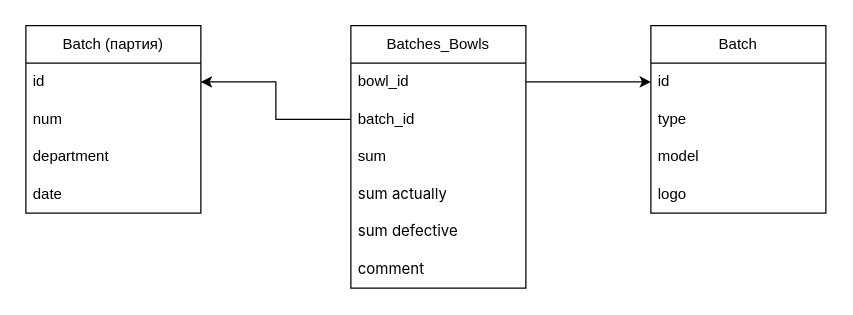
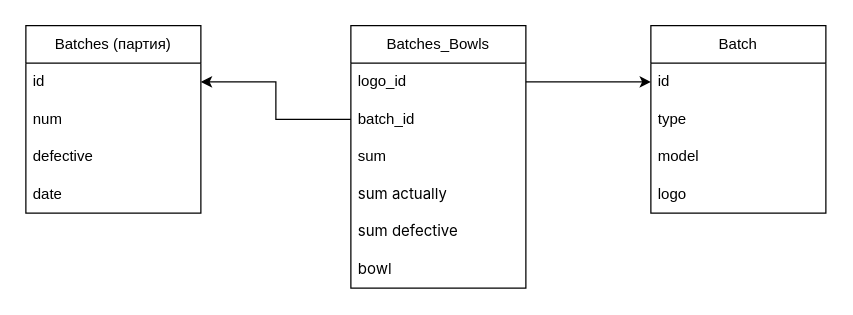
node "Batch (партия)": label "Batch (партия)" -> "Batches (партия)"
node "bowl_id": label "bowl_id" -> "logo_id"
node "department": label "department" -> "defective"
node "comment": label "comment" -> "bowl"
